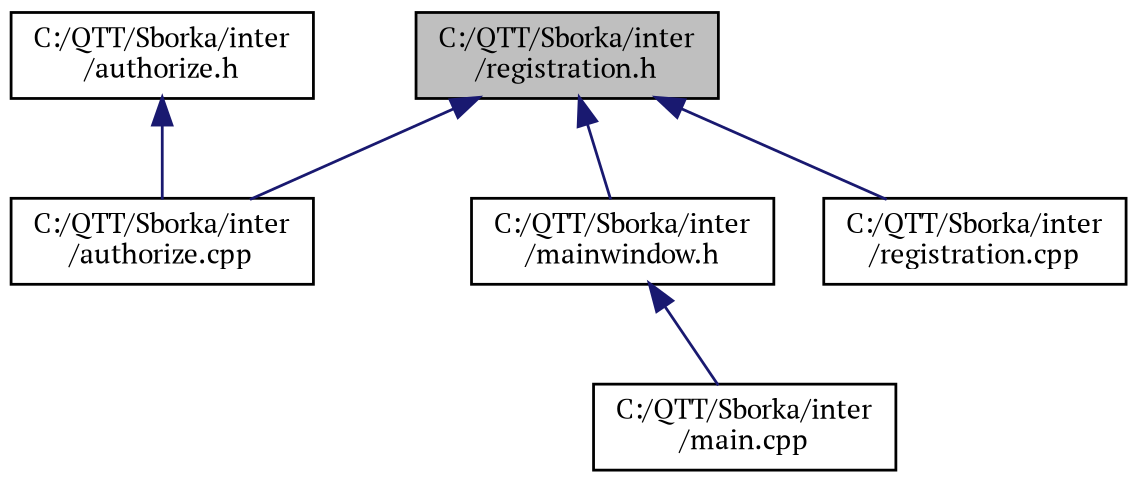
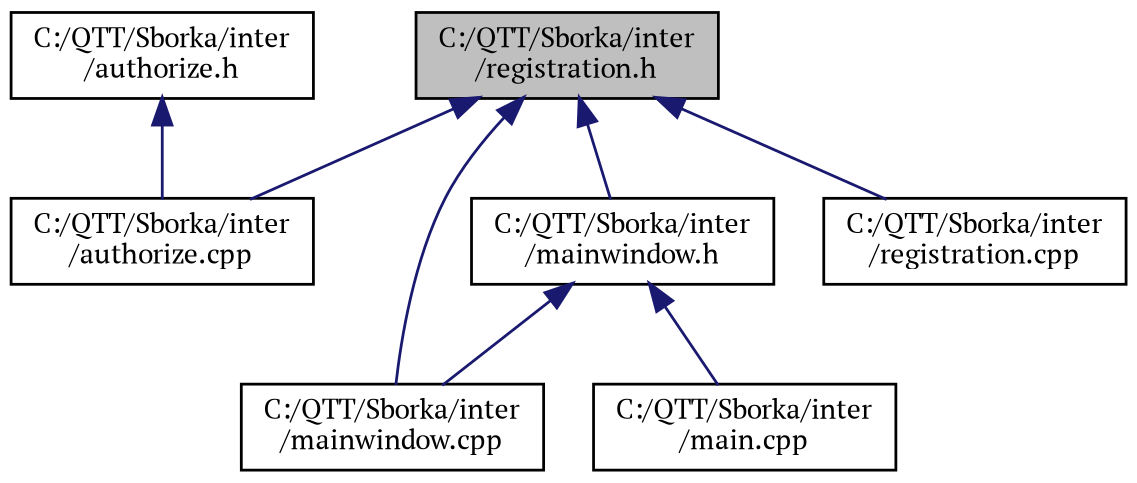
node "C:/QTT/Sborka/inter /mainwindow.cpp": added
